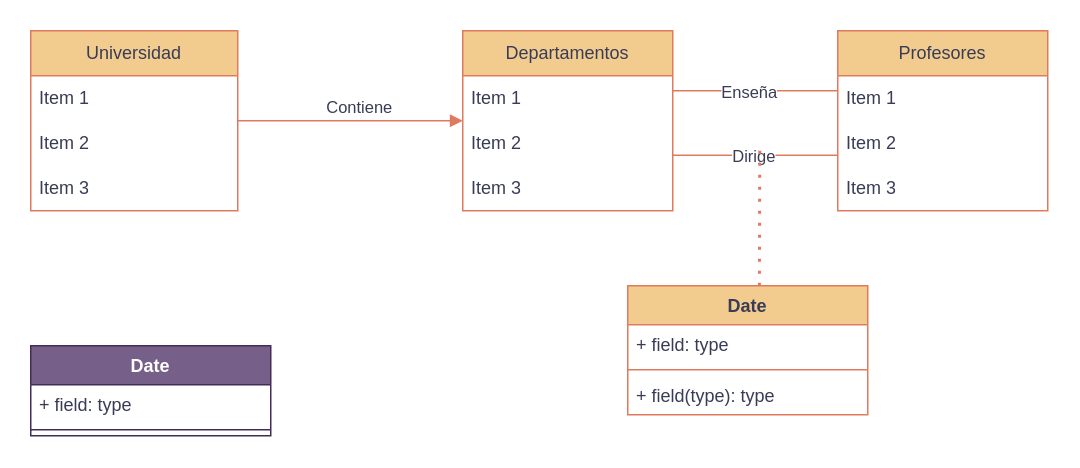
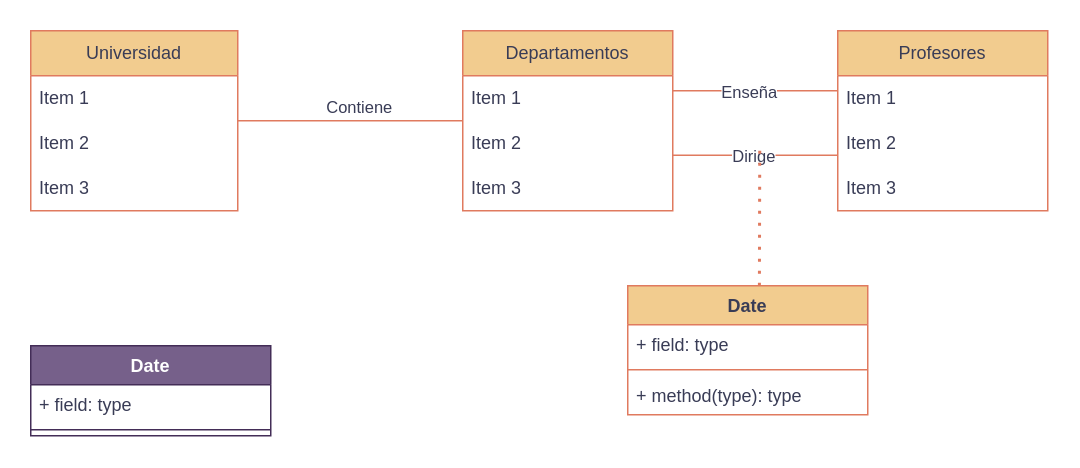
edge "Universidad" -> "Departamentos": arrowhead block -> none
node "+ field(type): type": label "+ field(type): type" -> "+ method(type): type"
